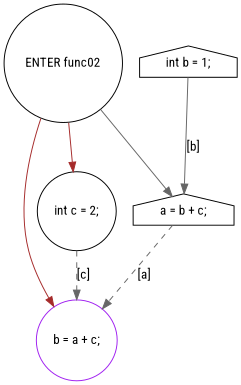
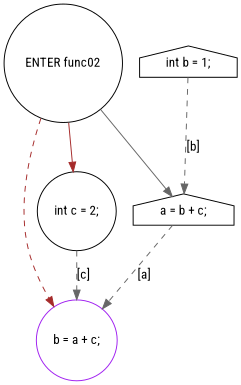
edge "int b = 1;" -> "a = b + c;": style solid -> dashed
edge "ENTER func02" -> "b = a + c;": style solid -> dashed
